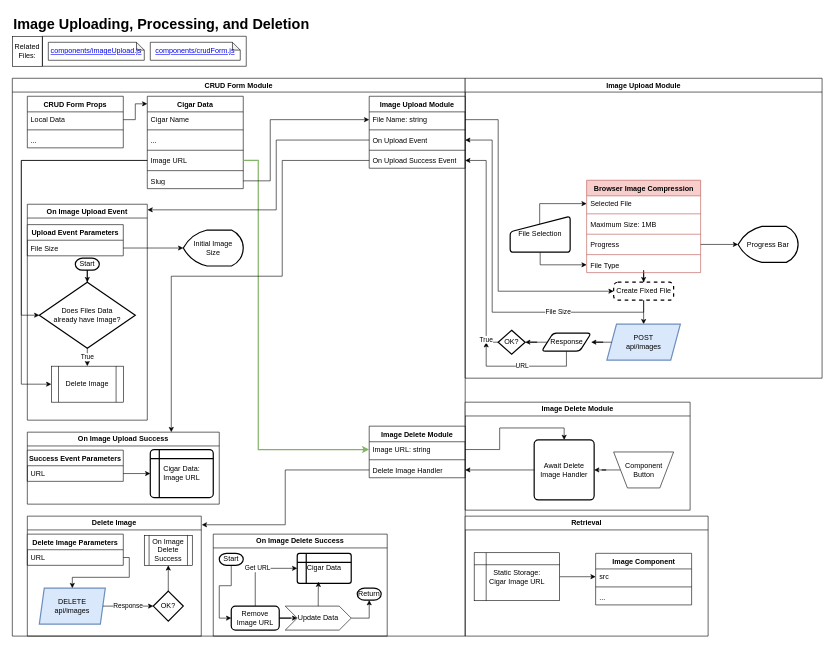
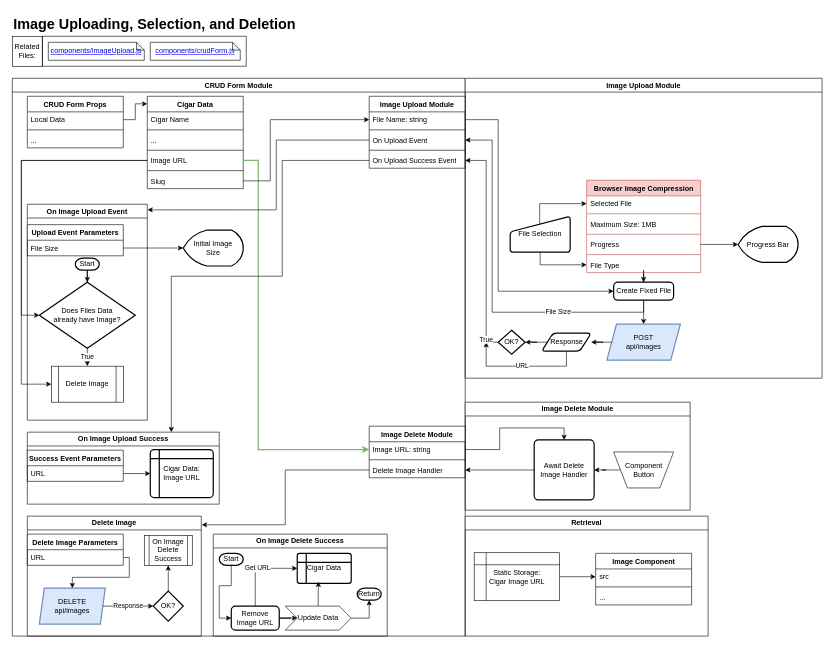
node "Image Uploading, Processing, and Deletion": label "Image Uploading, Processing, and Deletion" -> "Image Uploading, Selection, and Deletion"
node "Create Fixed File": style dashed -> solid
